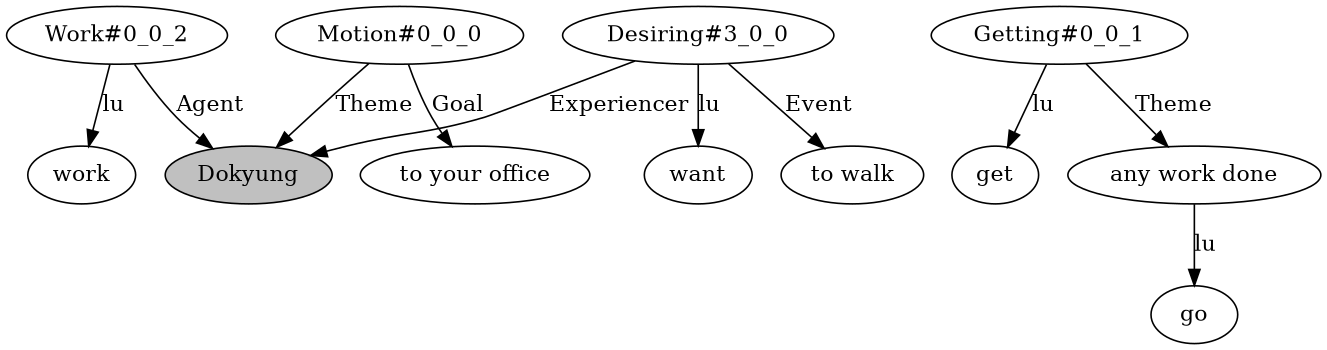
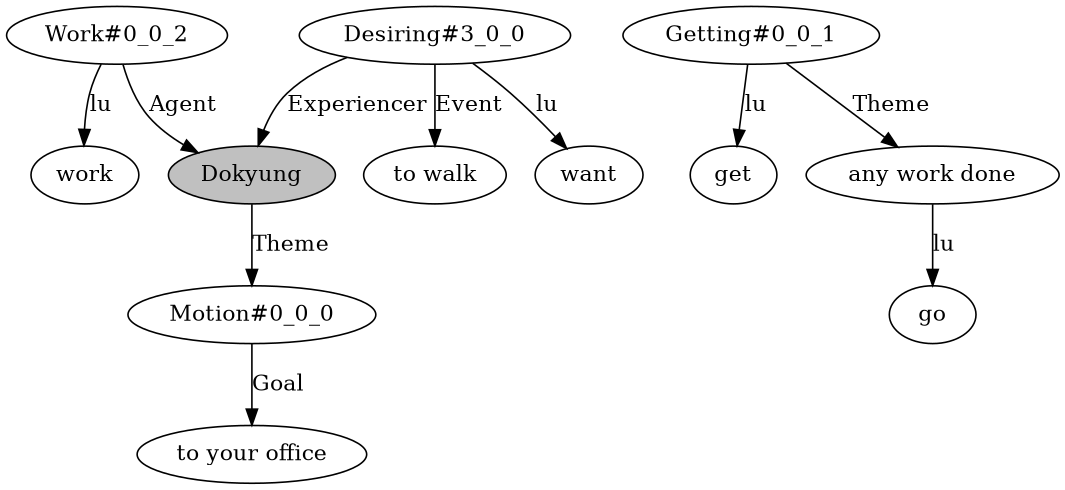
edge "Motion#0_0_0" -> "Dokyung": reversed
